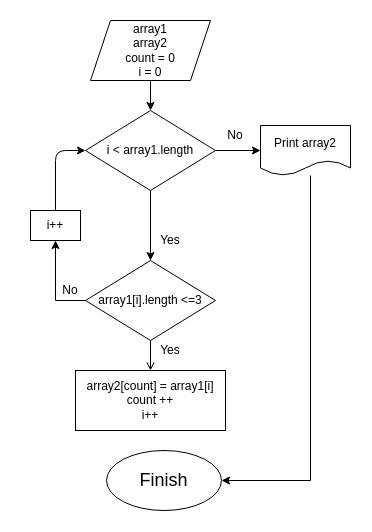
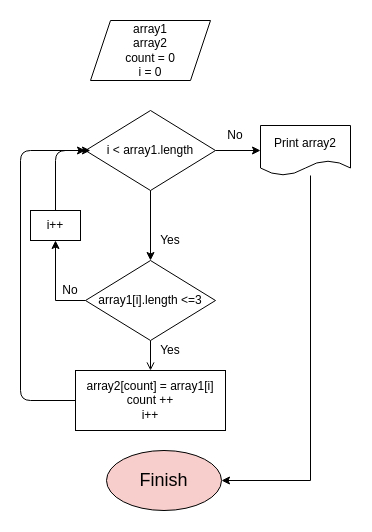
edge "array1 array2 count = 0 i = 0" -> "i < array1.length": removed
edge "array2[count] = array1[i] count ++ i++" -> "i < array1.length": added
node "Finish": fillcolor #ffffff -> #f8cecc
